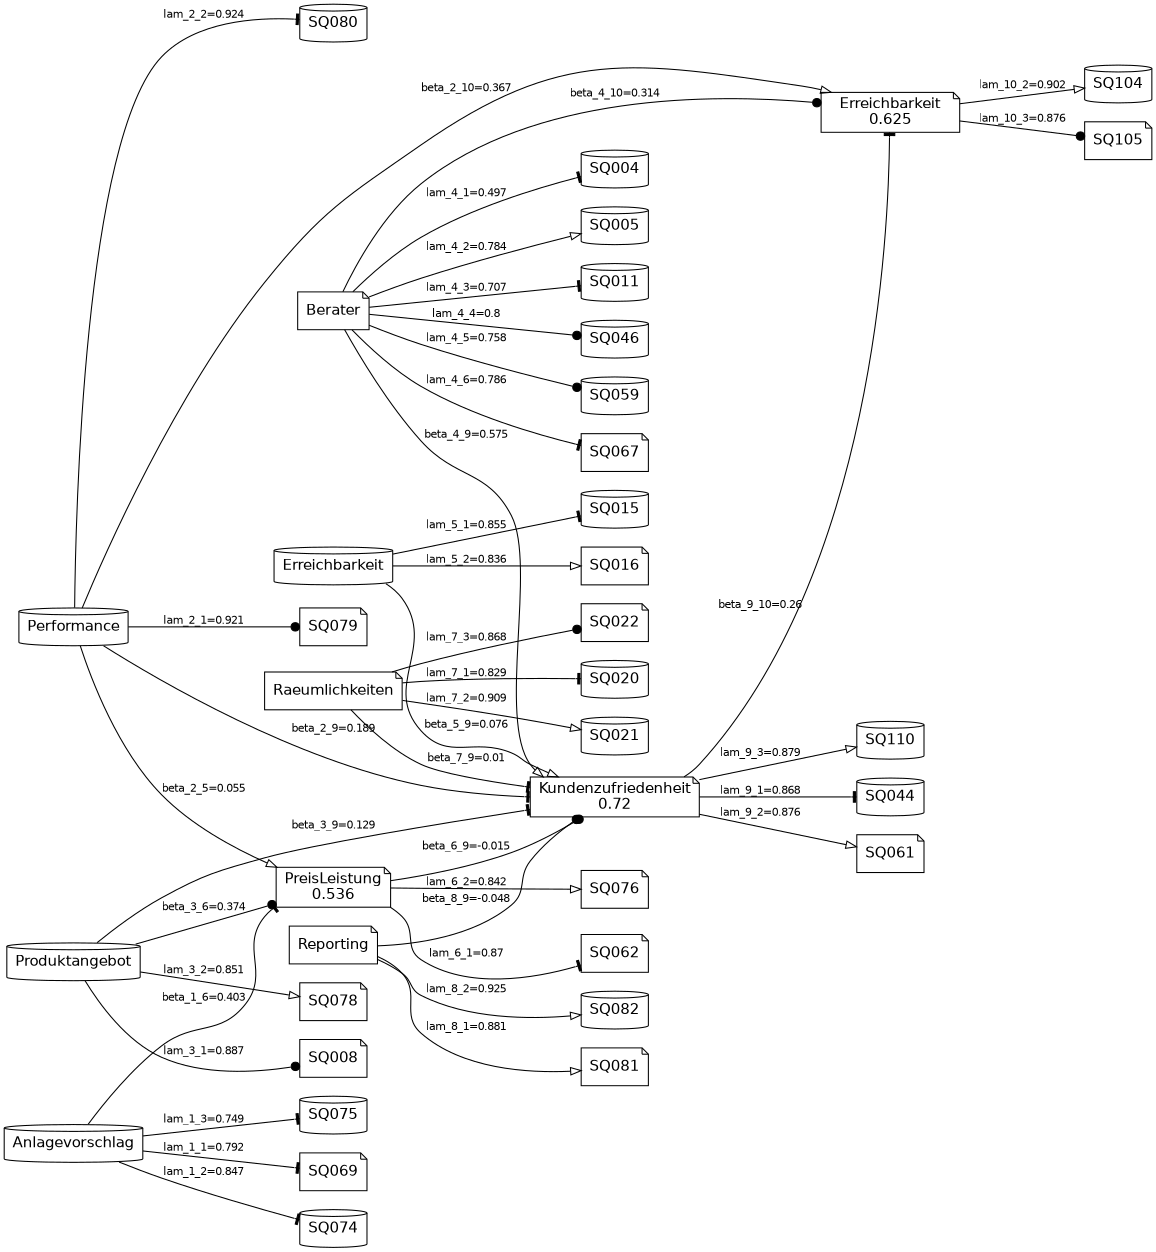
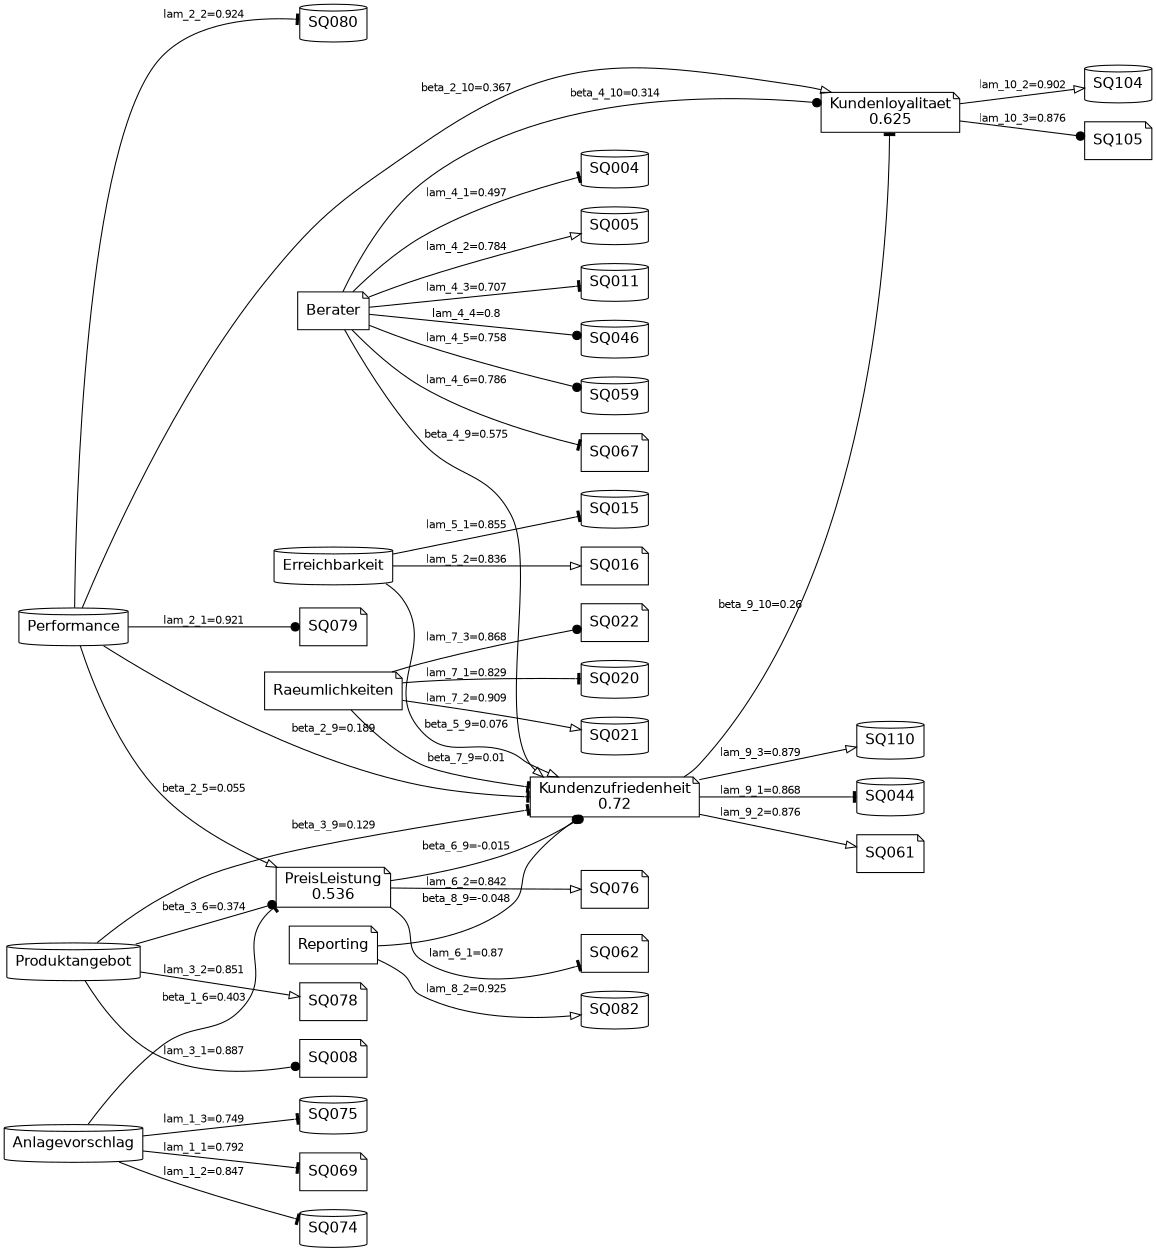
node "Erreichbarkeit 0.625": label "Erreichbarkeit 0.625" -> "Kundenloyalitaet 0.625"
node "SQ081": removed
